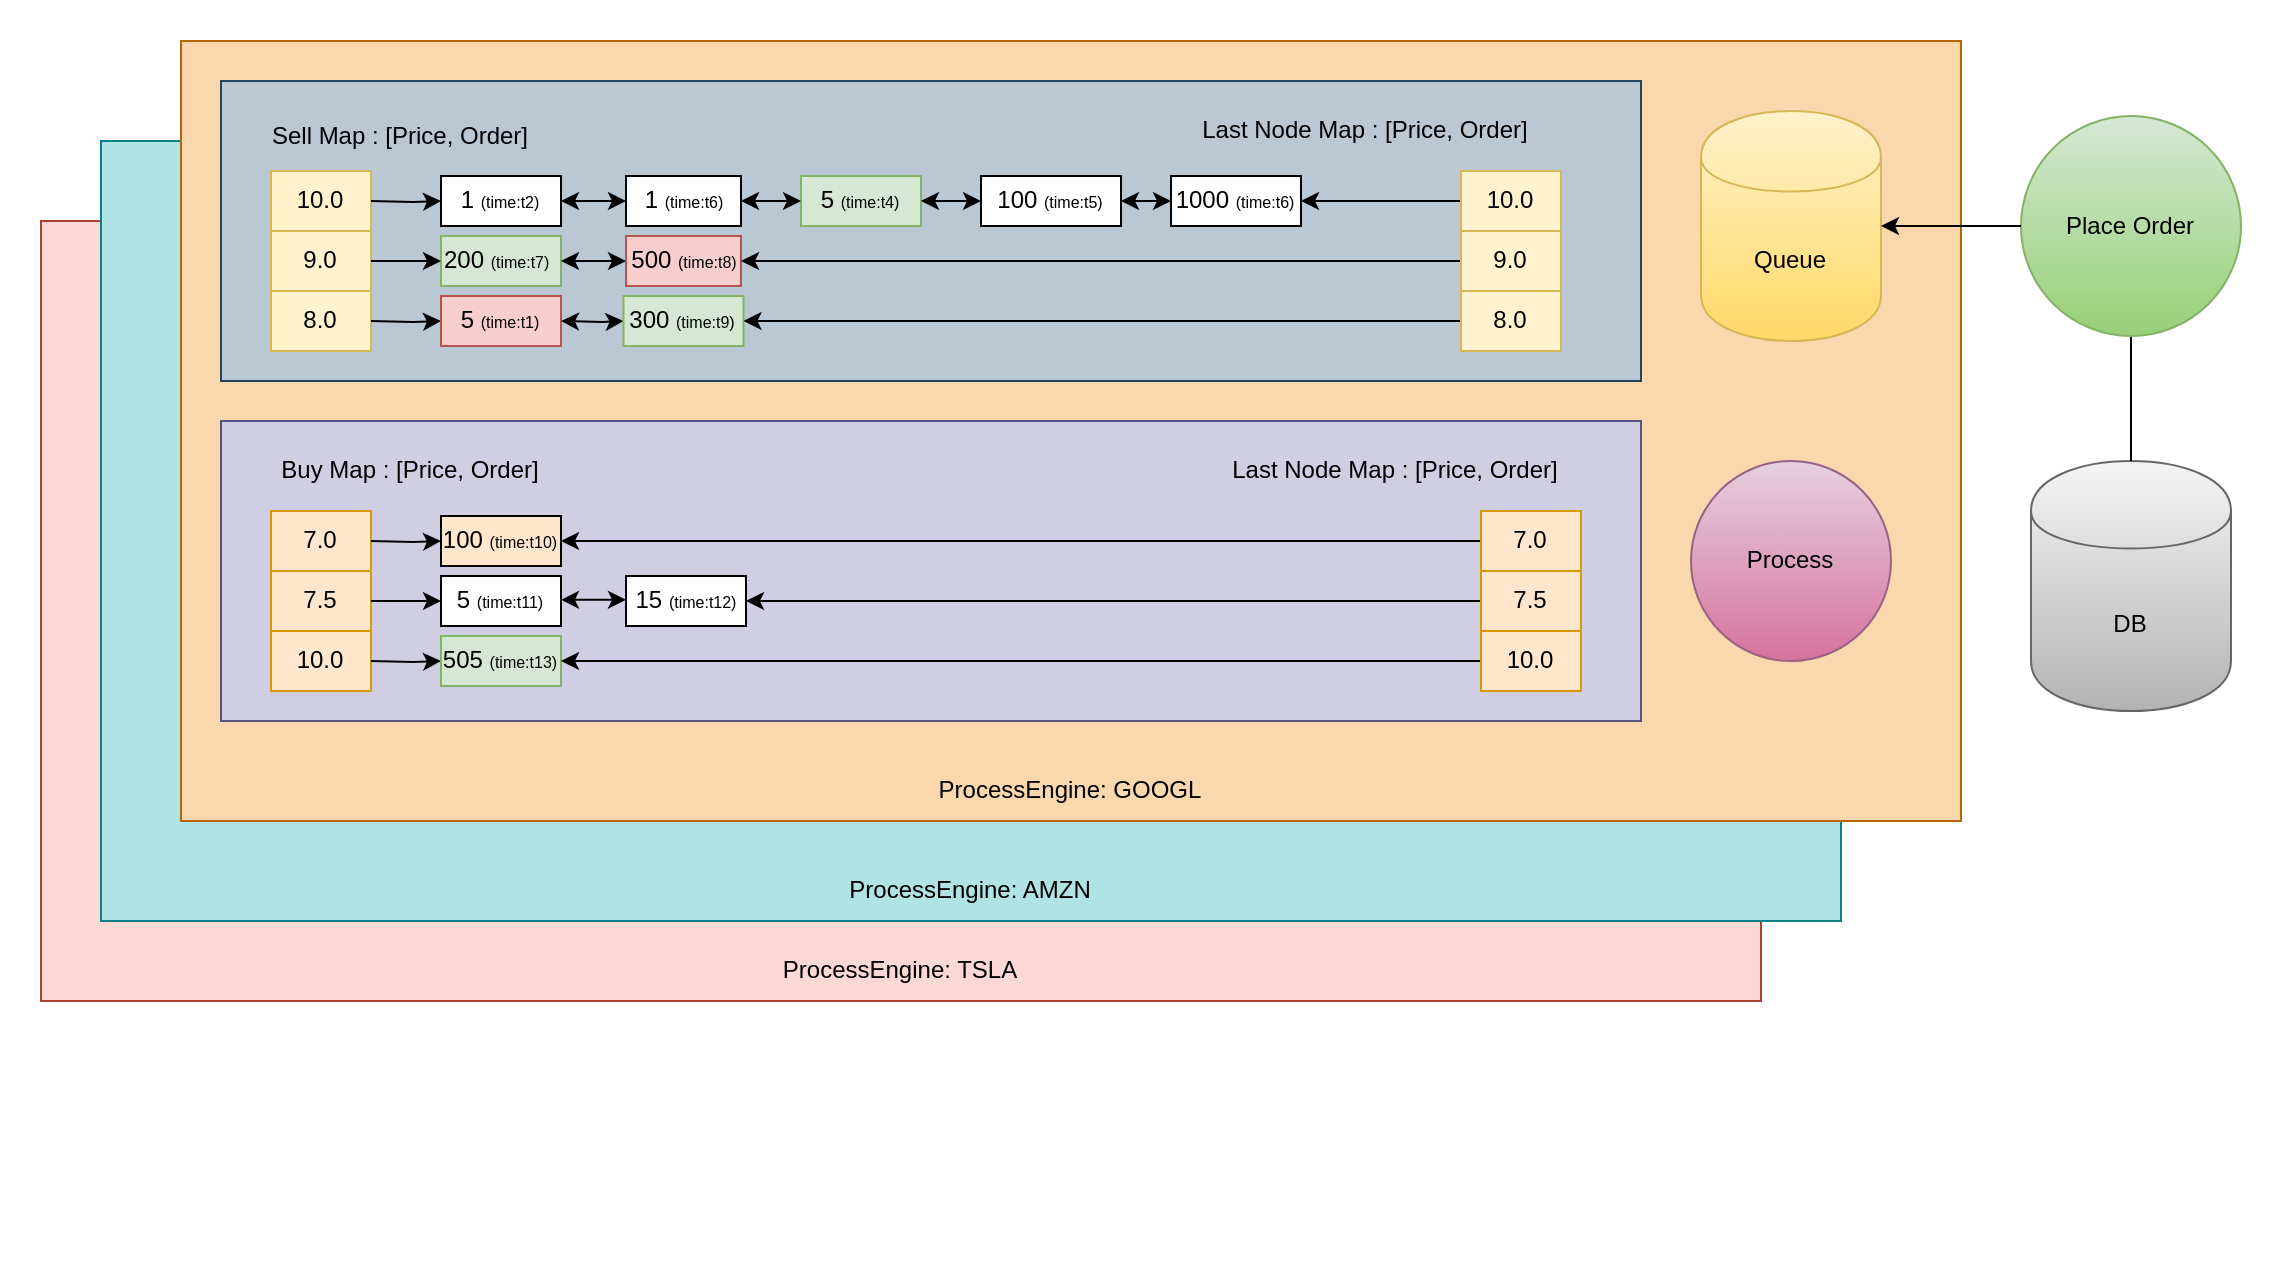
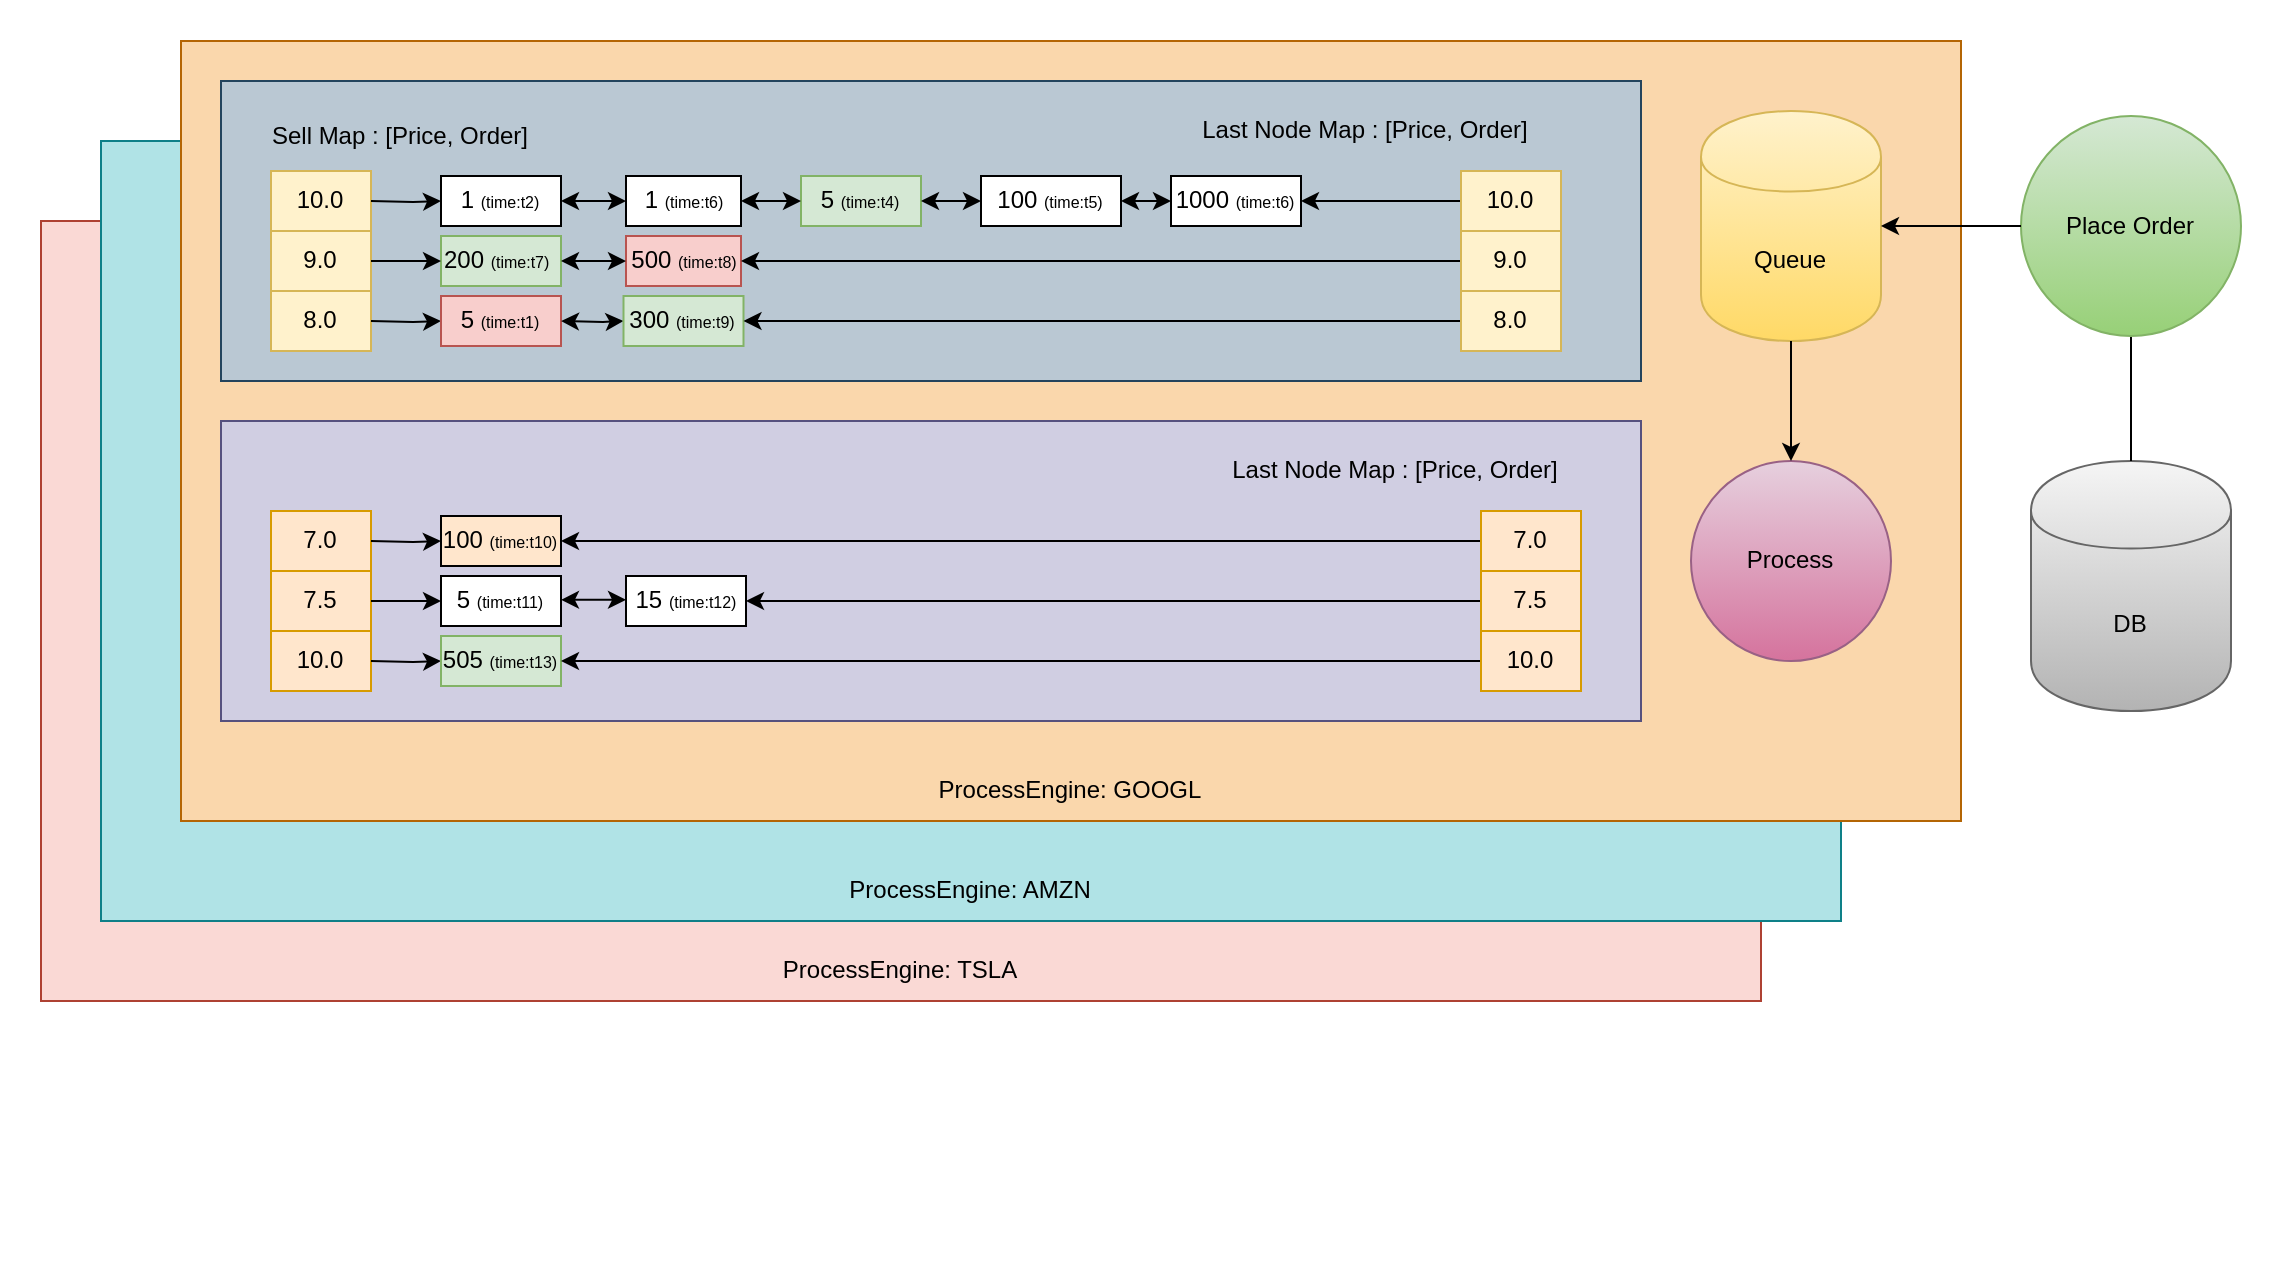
edge "Queue" -> "Process": added
node "Buy Map : [Price, Order]": removed
